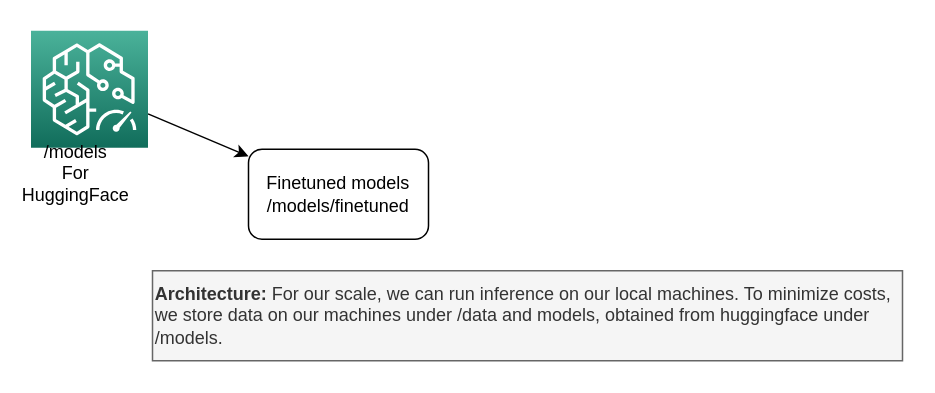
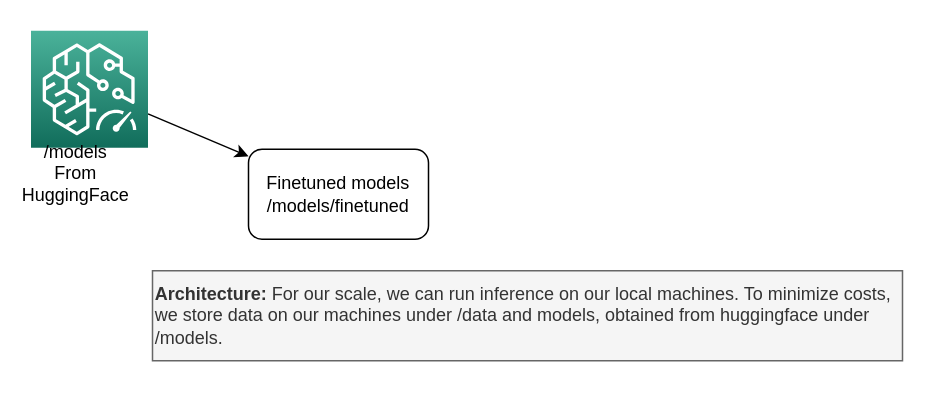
node "/models For HuggingFace": label "/models For HuggingFace" -> "/models From HuggingFace"
